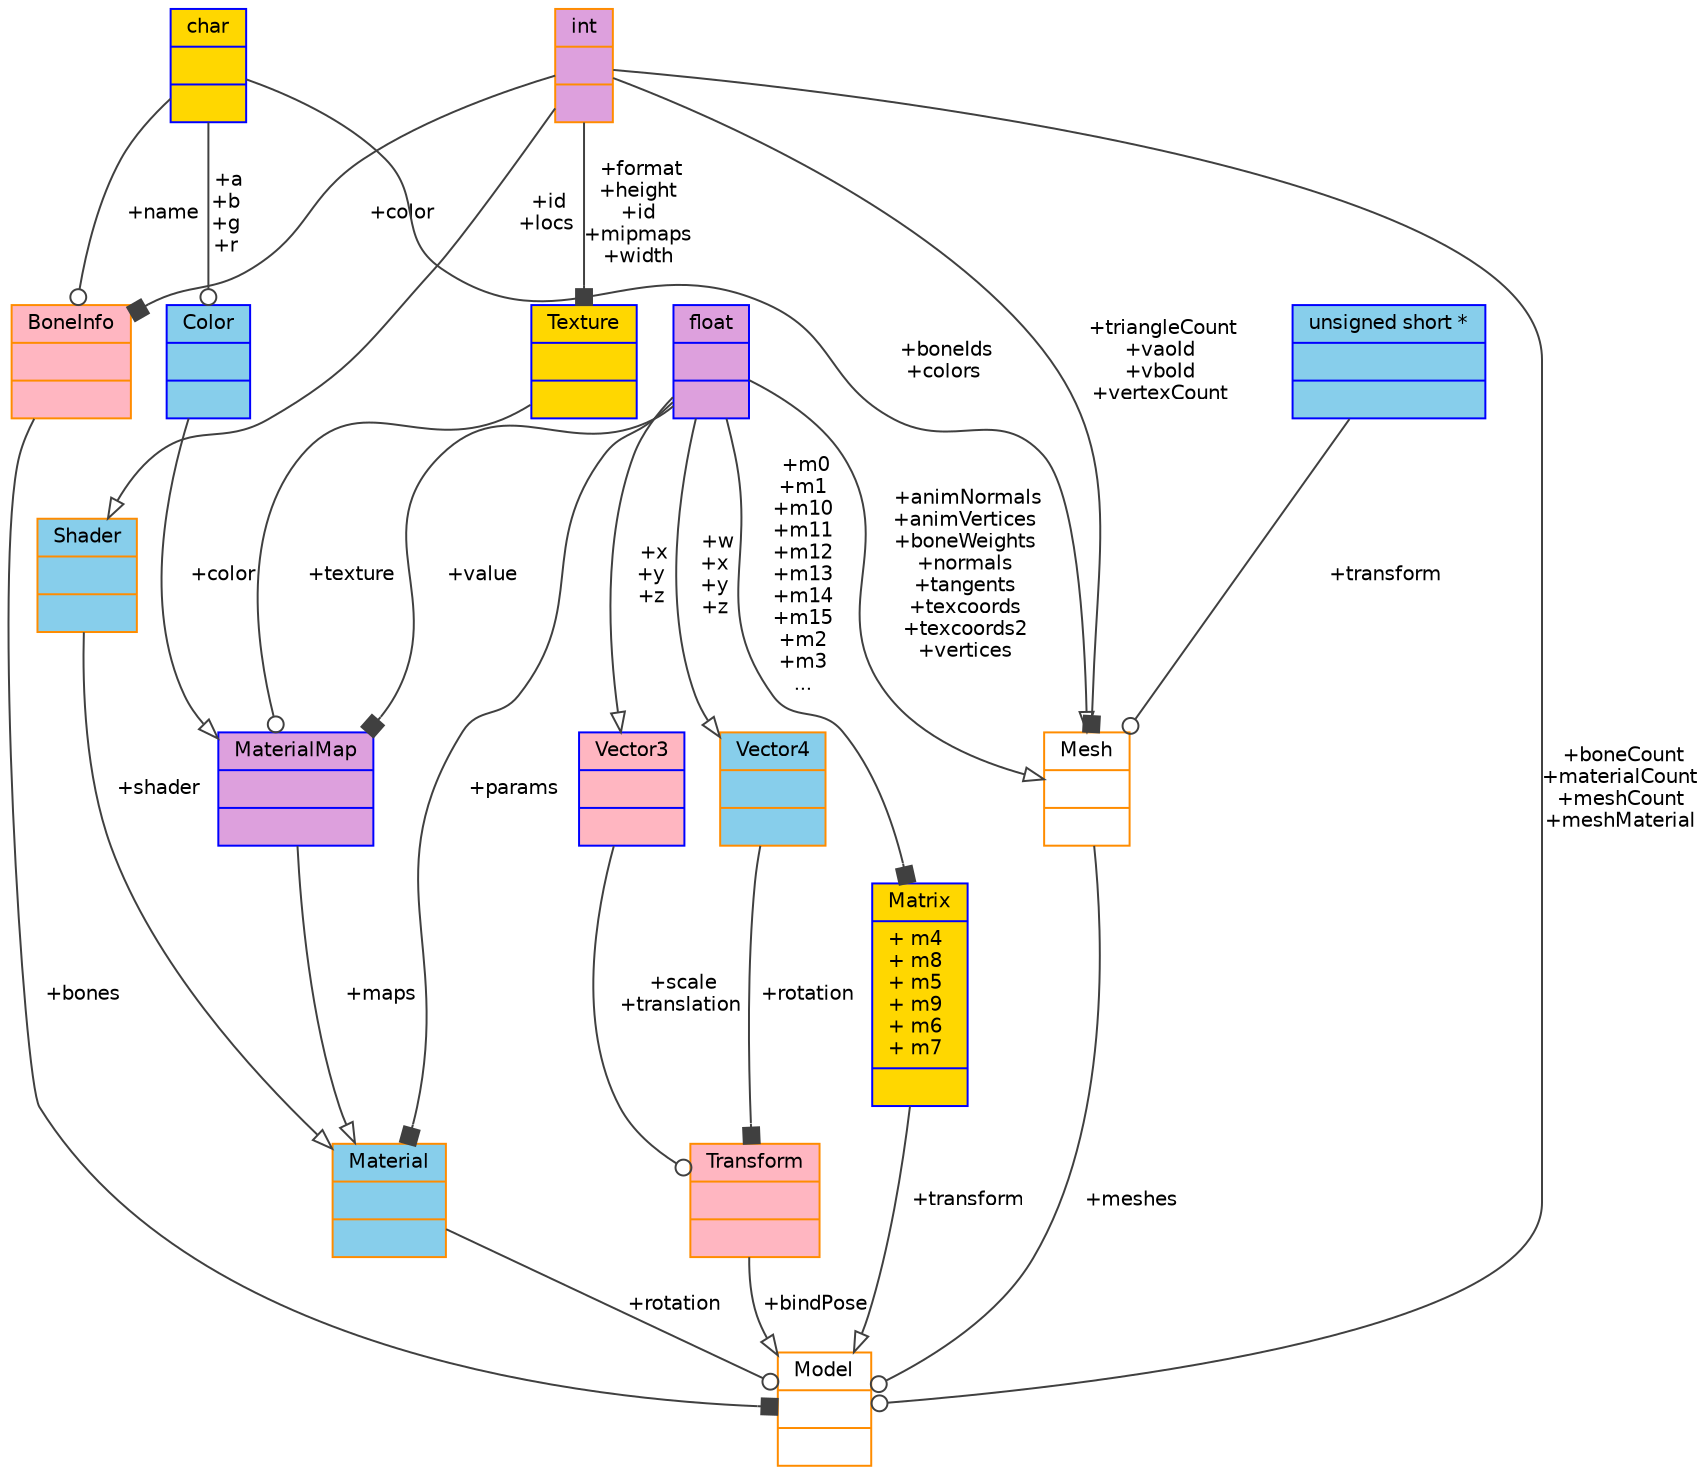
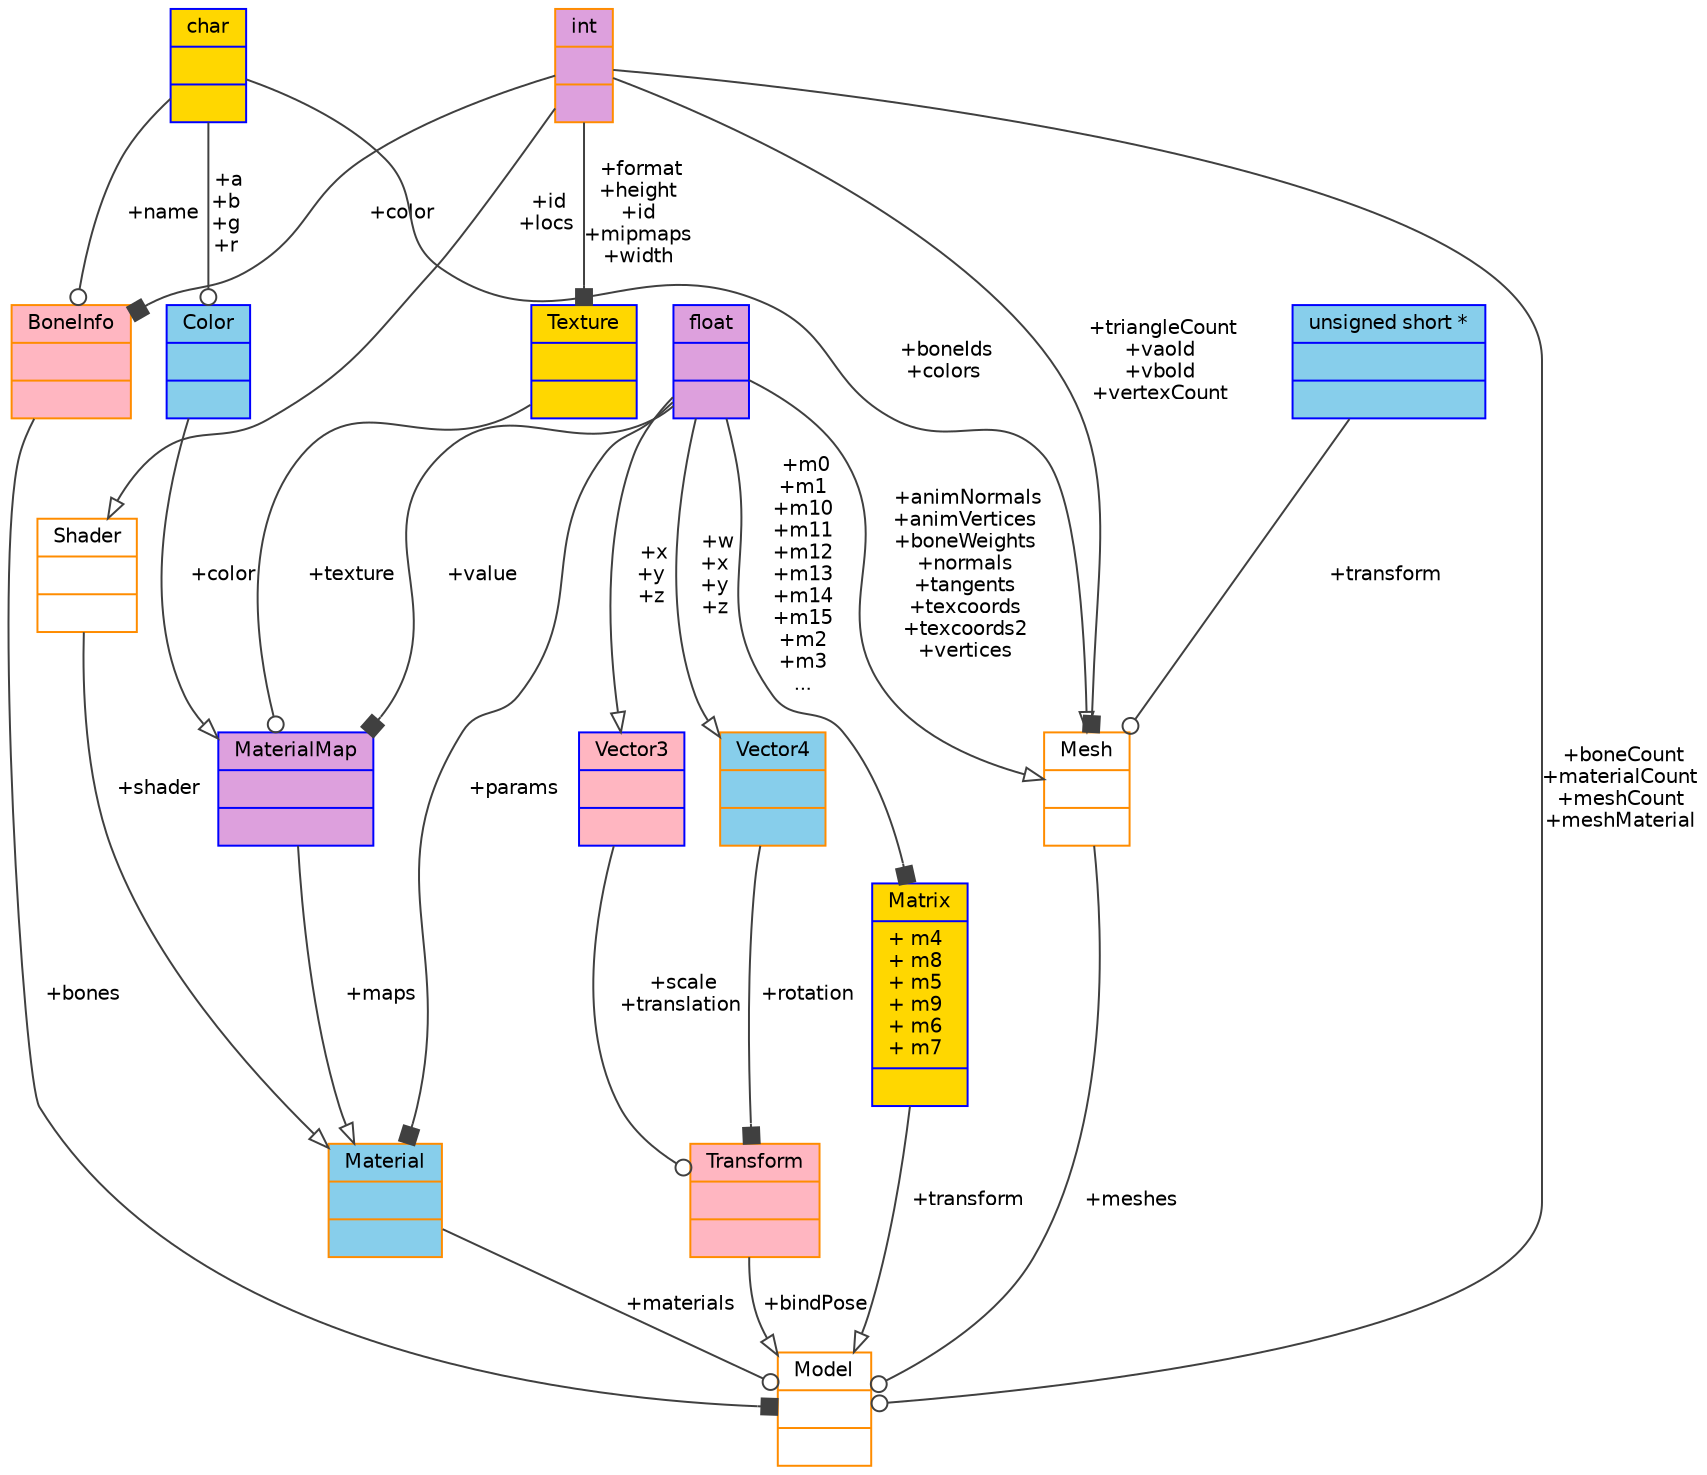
node "Shader": fillcolor skyblue -> white
edge "Material" -> "Model": label " +rotation" -> " +materials"
